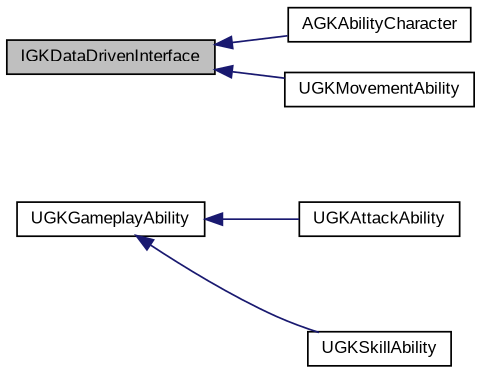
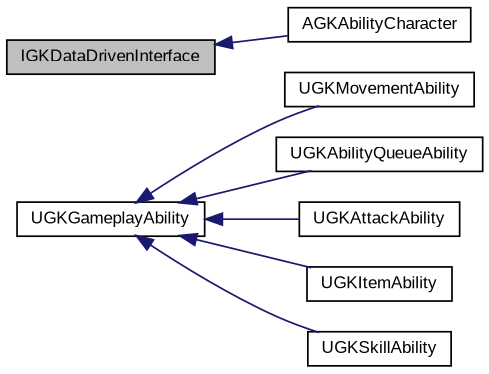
edge "UGKMovementAbility" -> "IGKDataDrivenInterface": now "UGKMovementAbility" -> "UGKGameplayAbility"
node "UGKAbilityQueueAbility": added
node "UGKItemAbility": added
